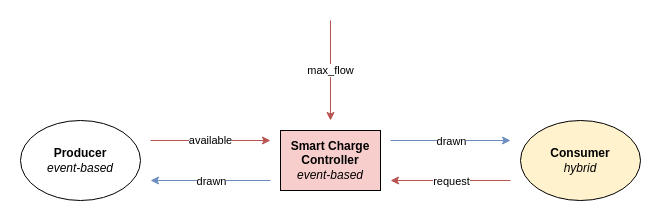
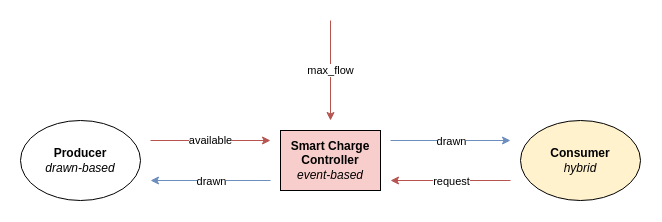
node "Producer event-based": label "Producer event-based" -> "Producer drawn-based"
